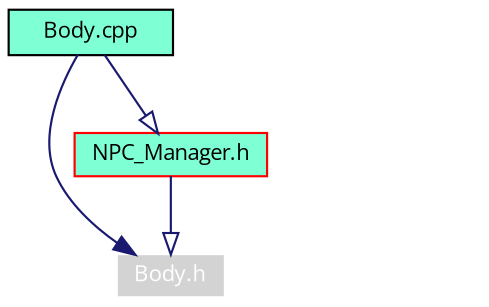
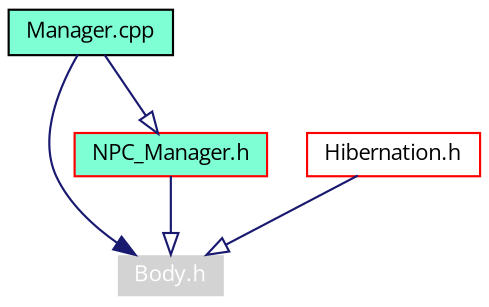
node "Body.cpp": label "Body.cpp" -> "Manager.cpp"
node "Hibernation.h": added
